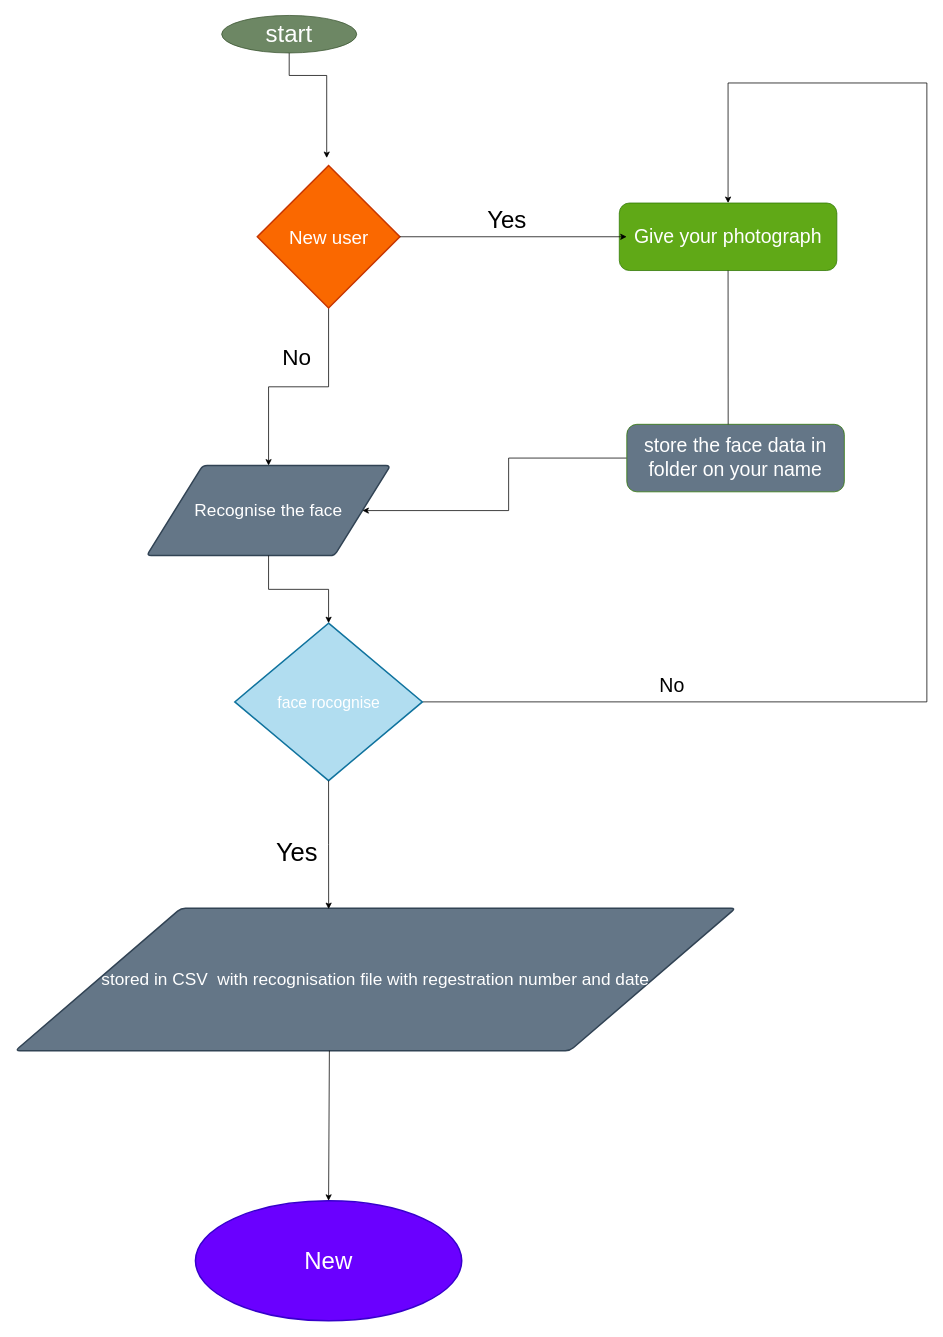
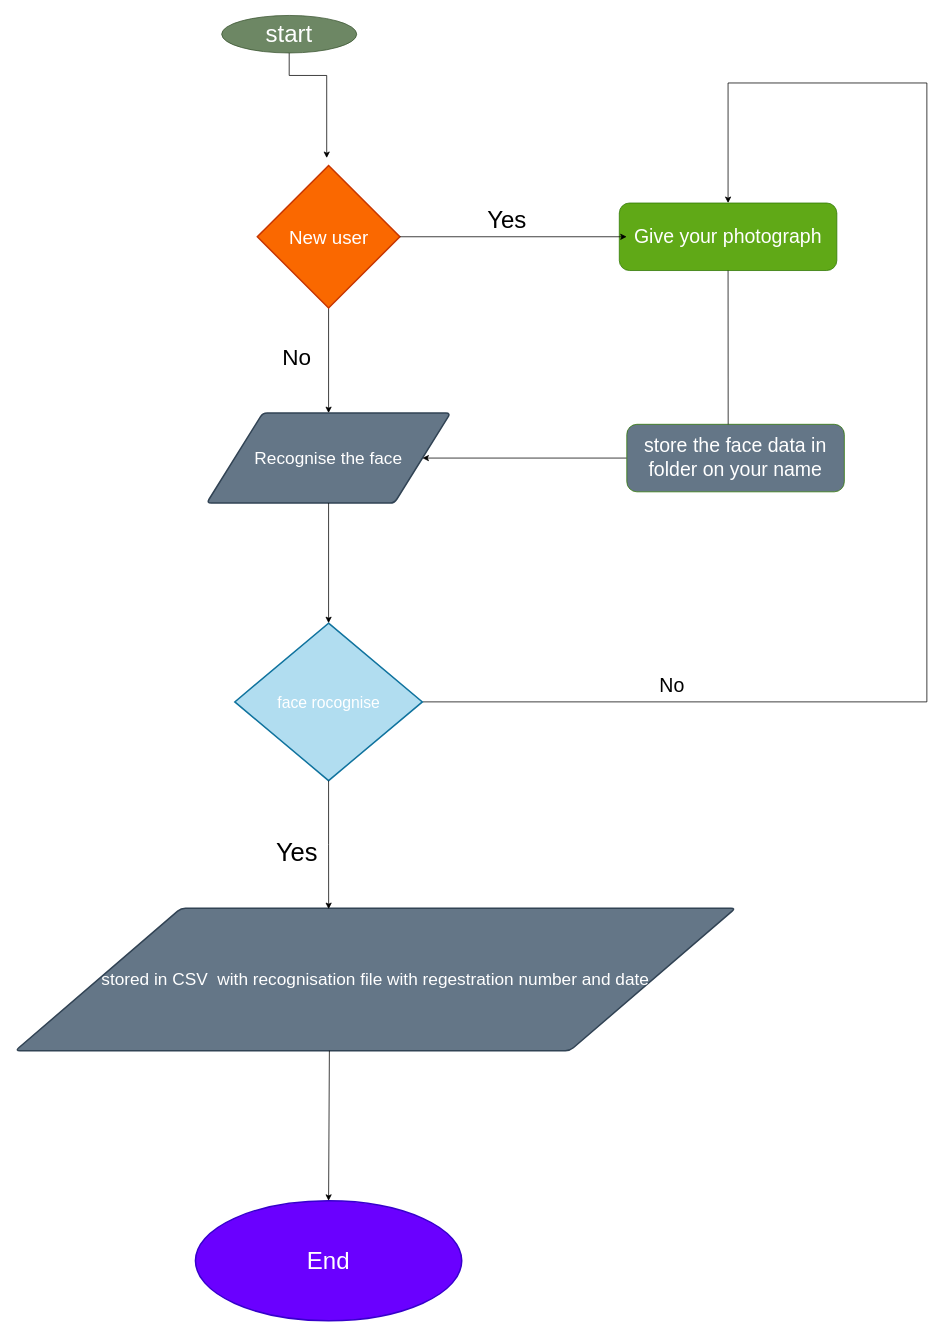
node "Recognise the face": moved (269, 510) -> (329, 458)
node "New": label "New" -> "End"
